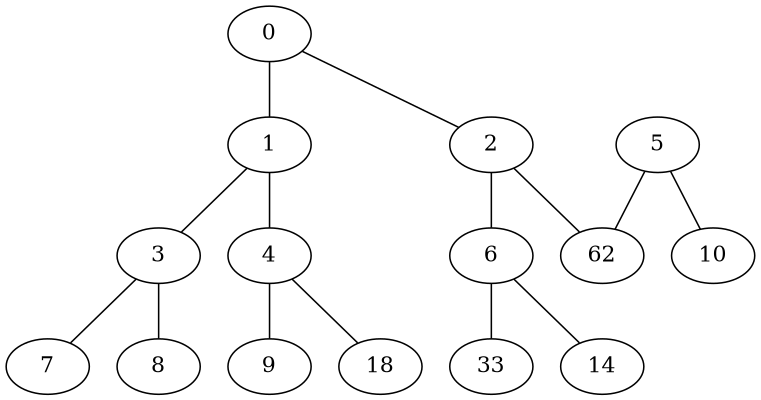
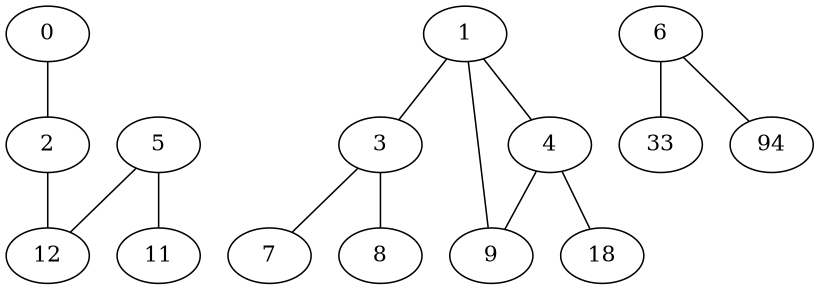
edge "0" -- "1": now "9" -- "1"
edge "2" -- "6": removed
node "62": label "62" -> "12"
node "10": label "10" -> "11"
node "14": label "14" -> "94"
